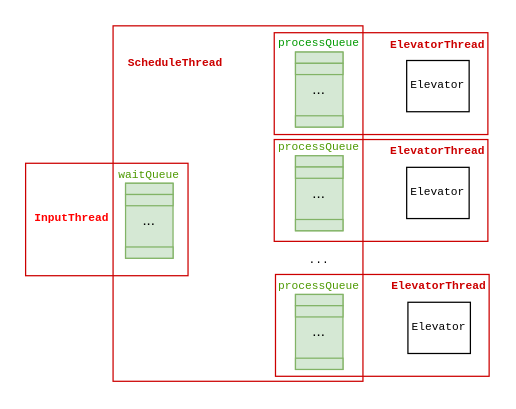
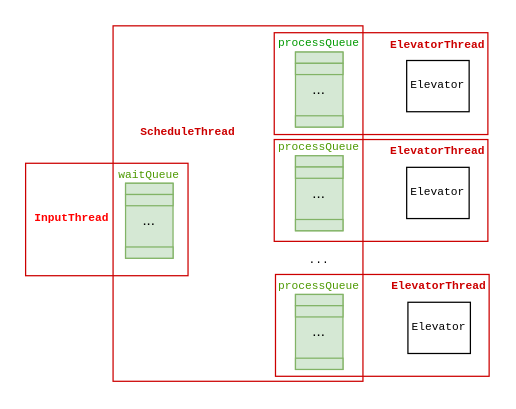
node "ScheduleThread": moved (176, 64) -> (188, 133)
